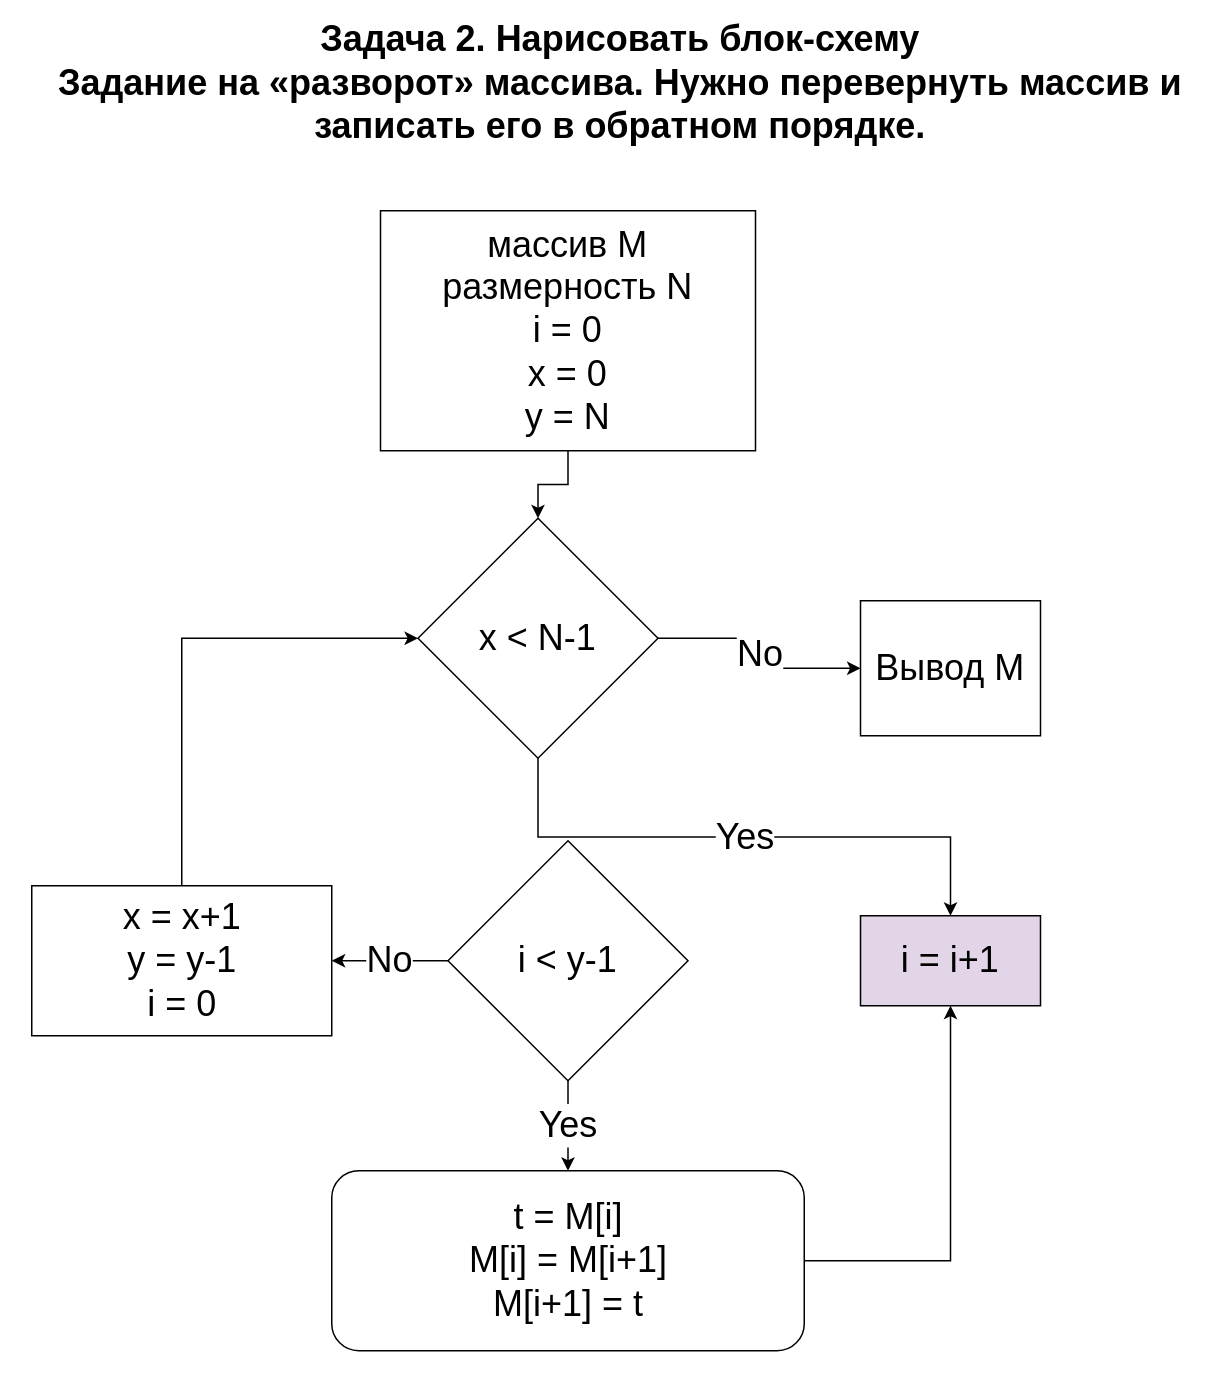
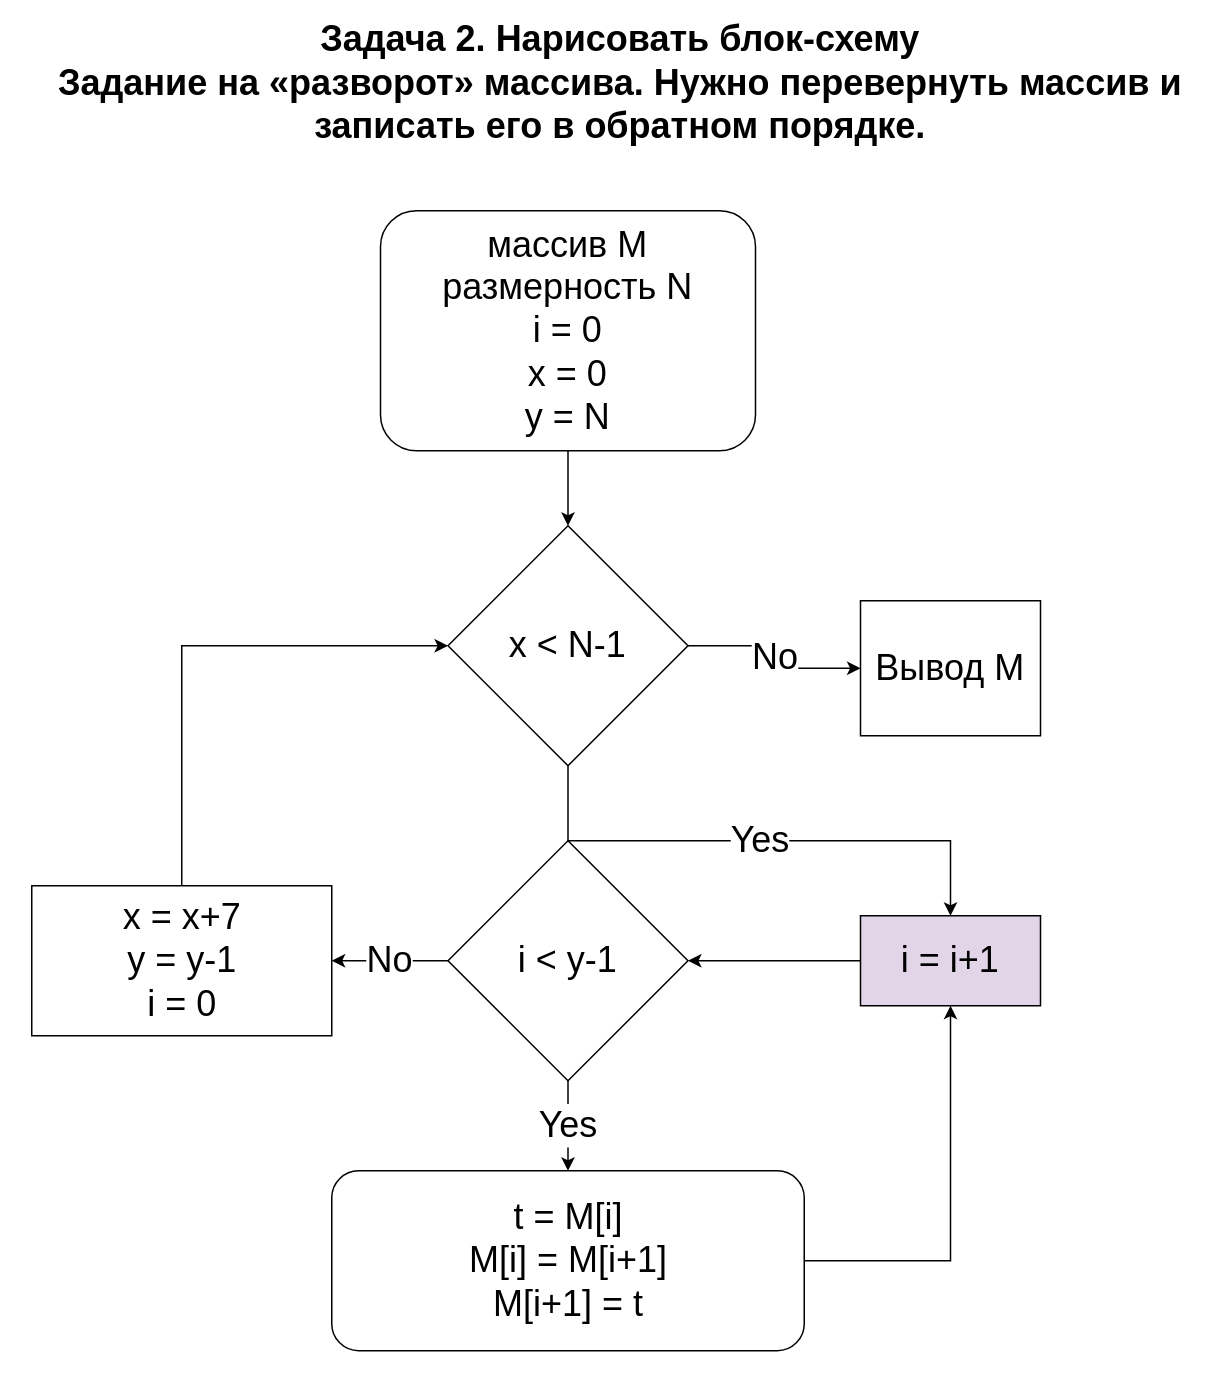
node "массив M размерность N i = 0 x = 0 y = N": shape rectangle -> rounded rectangle
node "x < N-1": moved (538, 638) -> (568, 646)
node "x = x+1 y = y-1 i = 0": label "x = x+1 y = y-1 i = 0" -> "x = x+7 y = y-1 i = 0"
edge "i = i+1" -> "i < y-1": added
